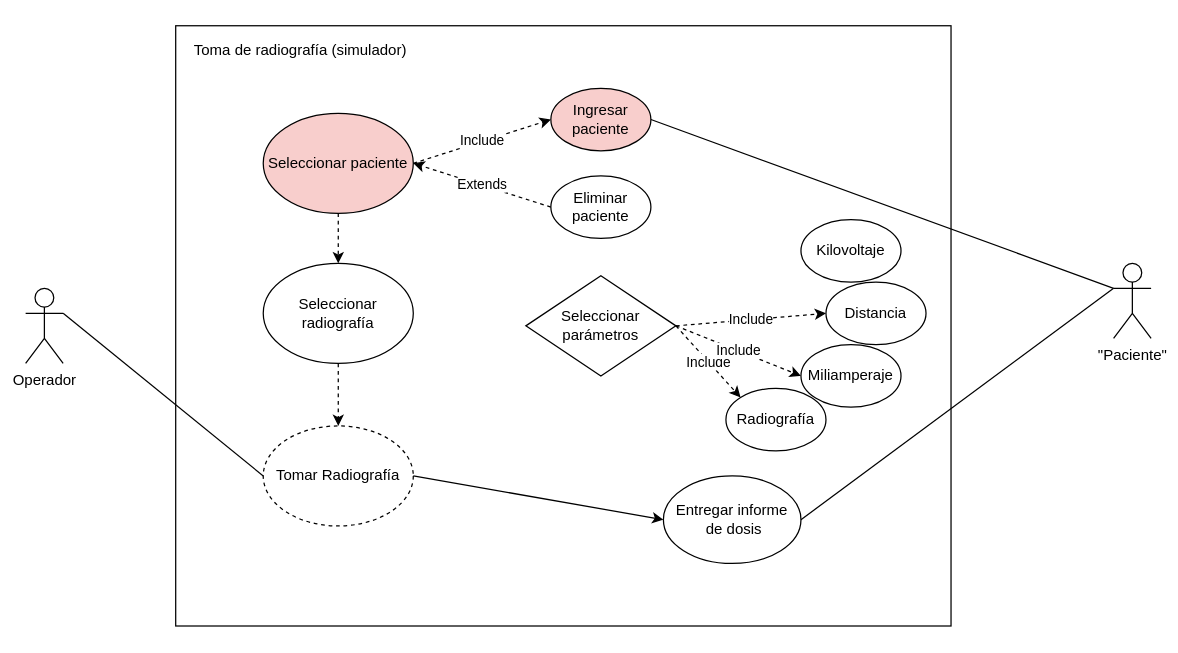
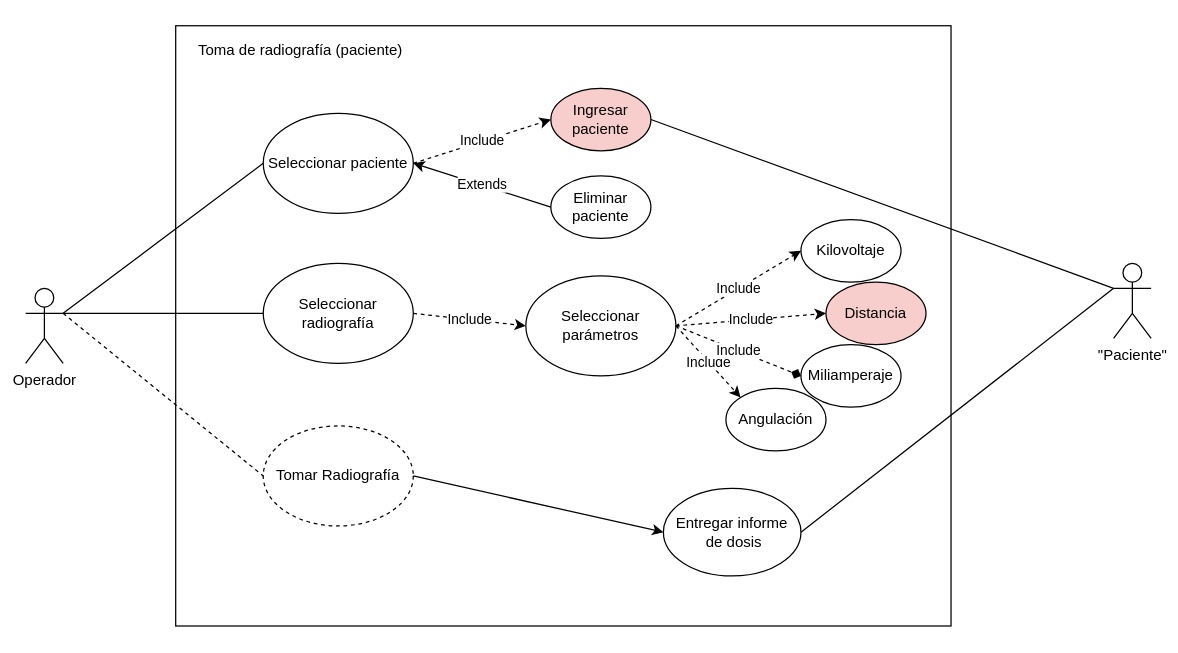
node "Toma de radiografía (simulador)": label "Toma de radiografía (simulador)" -> "Toma de radiografía (paciente)"
node "Seleccionar paciente": fillcolor #f8cecc -> #ffffff
edge "Eliminar paciente" -> "Seleccionar paciente": style dashed -> solid
edge "Seleccionar paciente" -> "Seleccionar radiografía": removed
edge "Seleccionar paciente" -- "Operador": added
edge "Seleccionar parámetros" -> "Kilovoltaje": added, label "Include"
edge "Seleccionar radiografía" -- "Operador": added
node "Distancia": fillcolor #ffffff -> #f8cecc
edge "Seleccionar radiografía" -> "Seleccionar parámetros": added, label "Include"
node "Seleccionar parámetros": shape diamond -> ellipse
edge "Seleccionar parámetros" -> "Miliamperaje": arrowhead classic -> diamond
edge "Seleccionar radiografía" -> "Tomar Radiografía": removed
edge "Operador" -- "Tomar Radiografía": style solid -> dashed
node "Radiografía": label "Radiografía" -> "Angulación"
node "Entregar informe de dosis": moved (732, 519) -> (732, 532)
